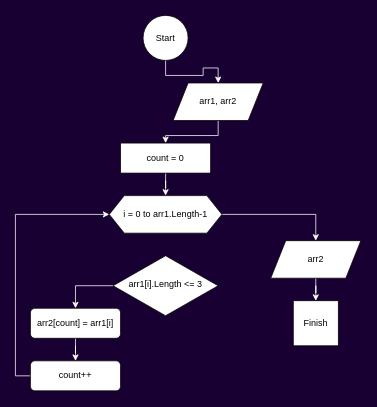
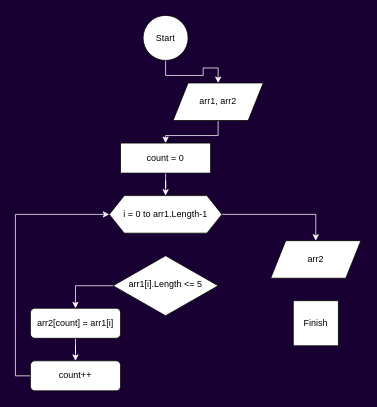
node "arr1[i].Length <= 3": label "arr1[i].Length <= 3" -> "arr1[i].Length <= 5"
edge "arr2" -> "Finish": removed
